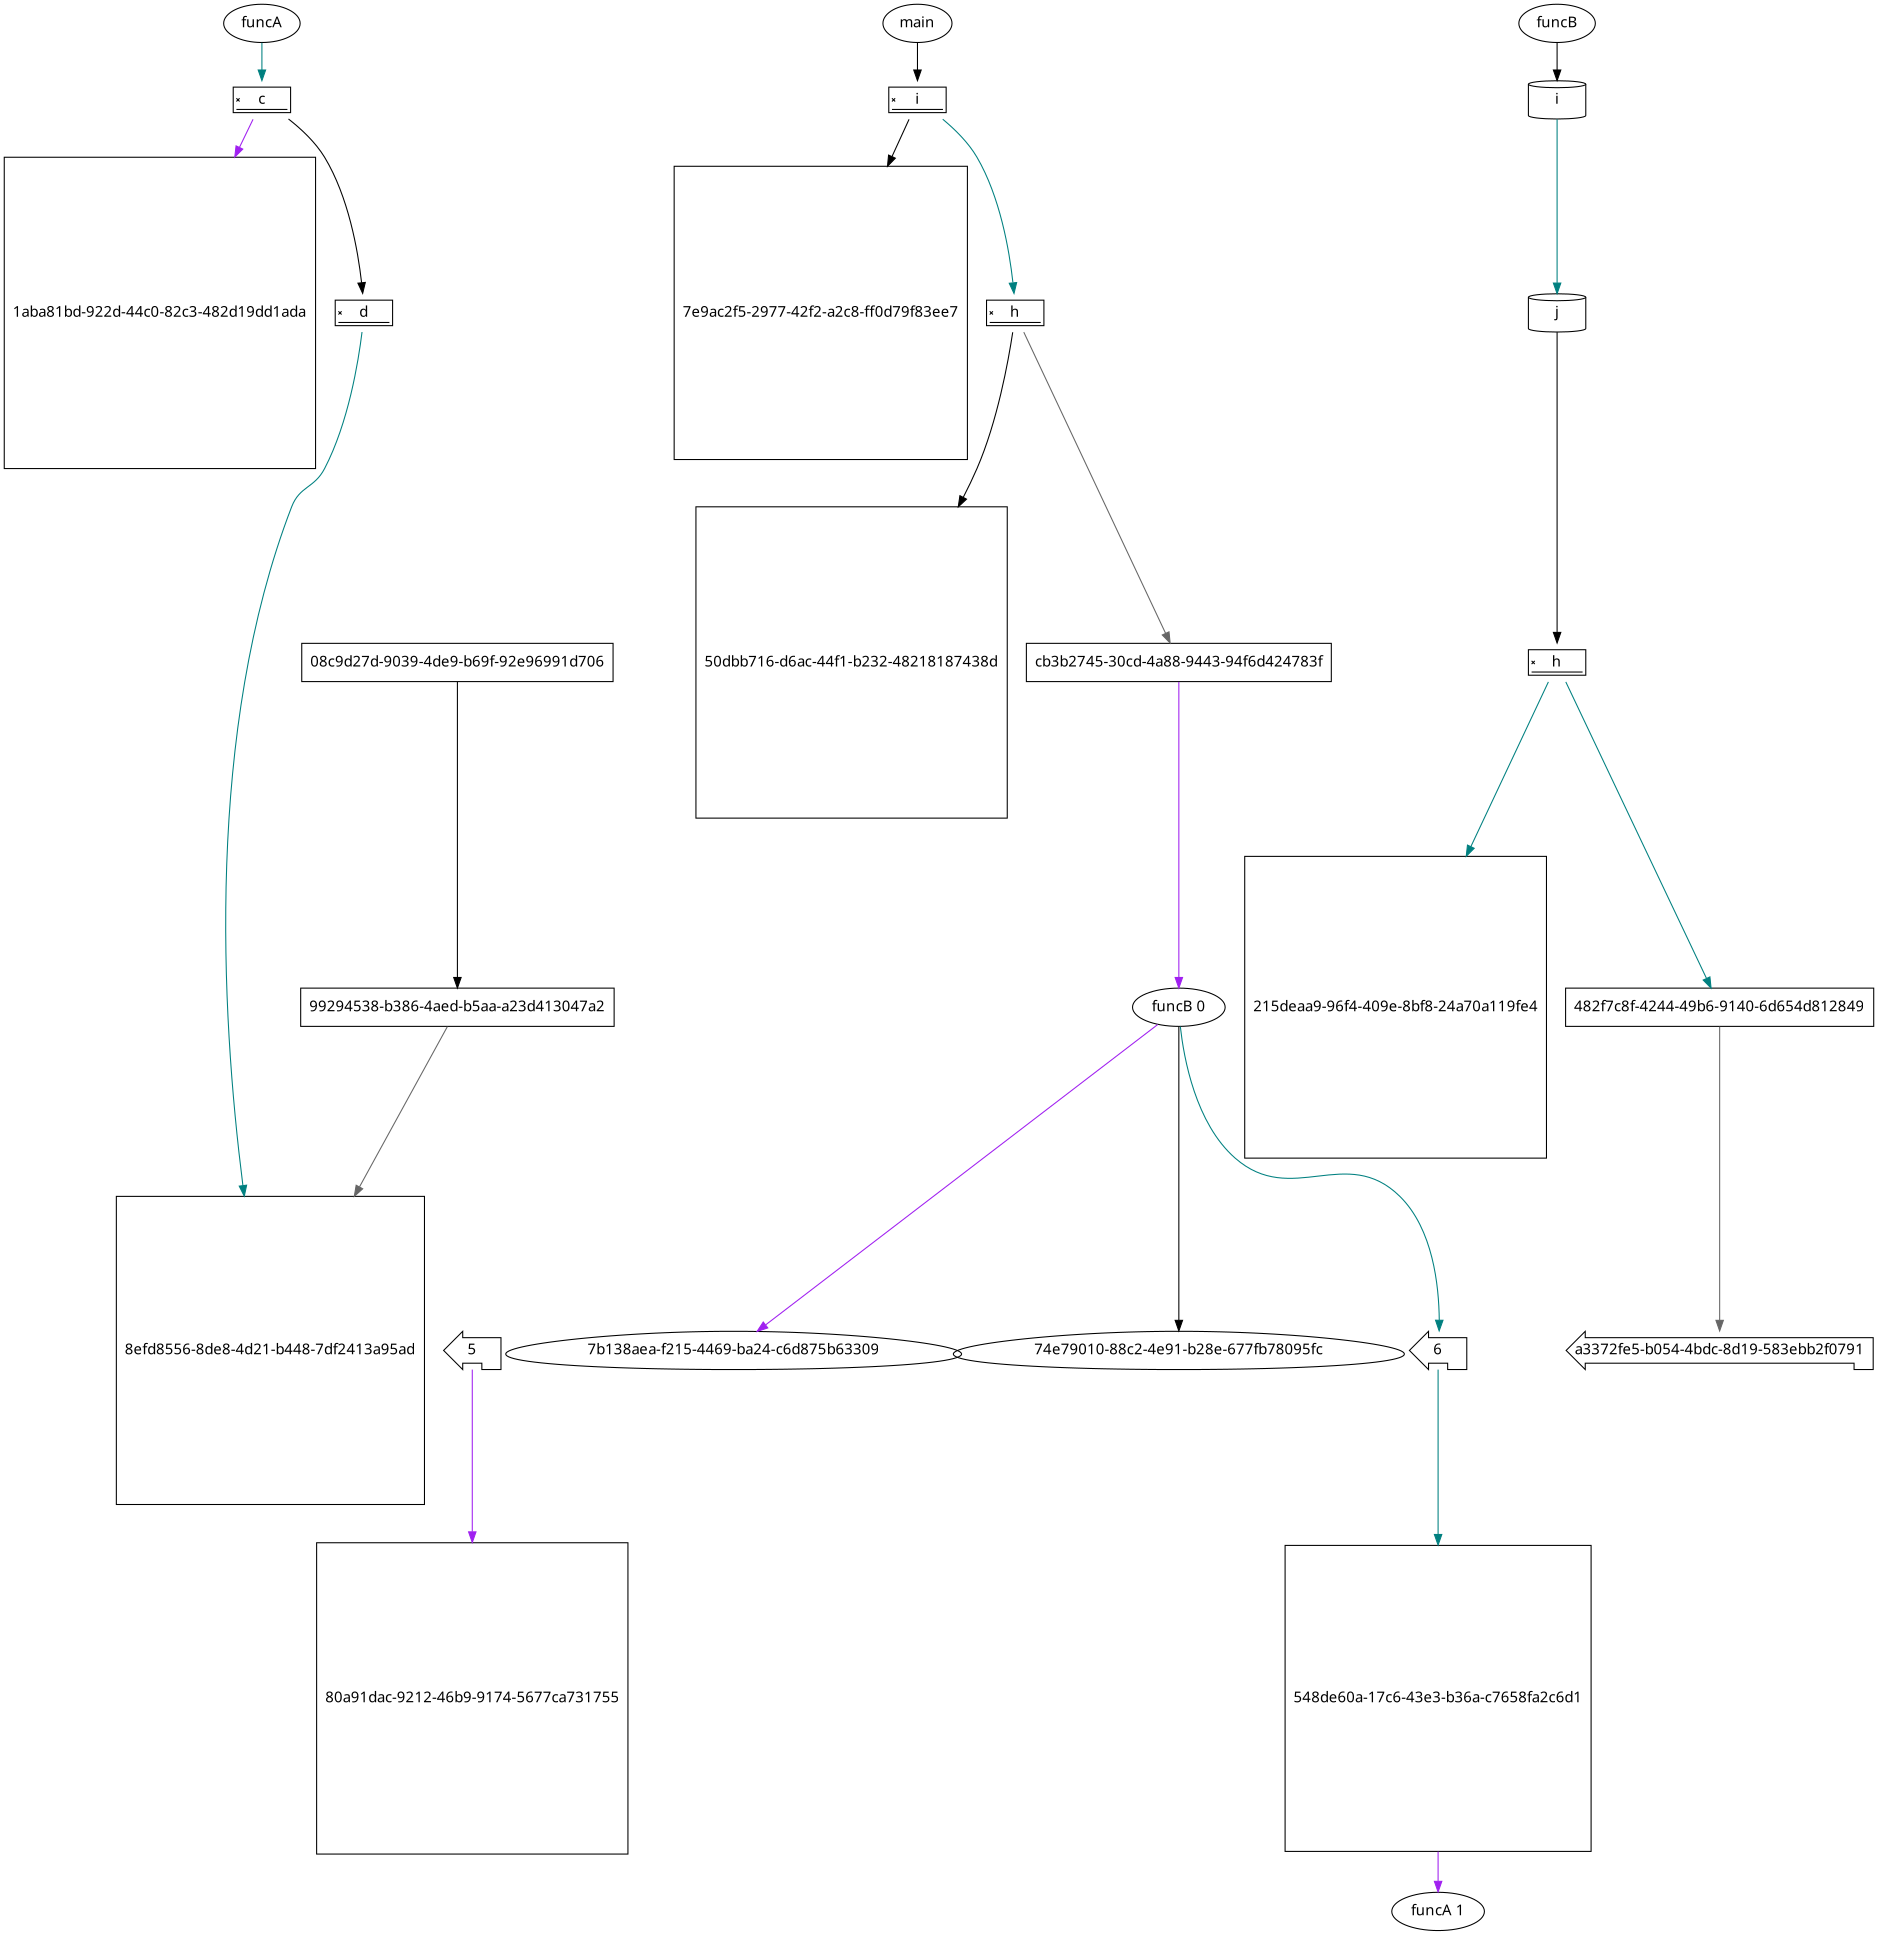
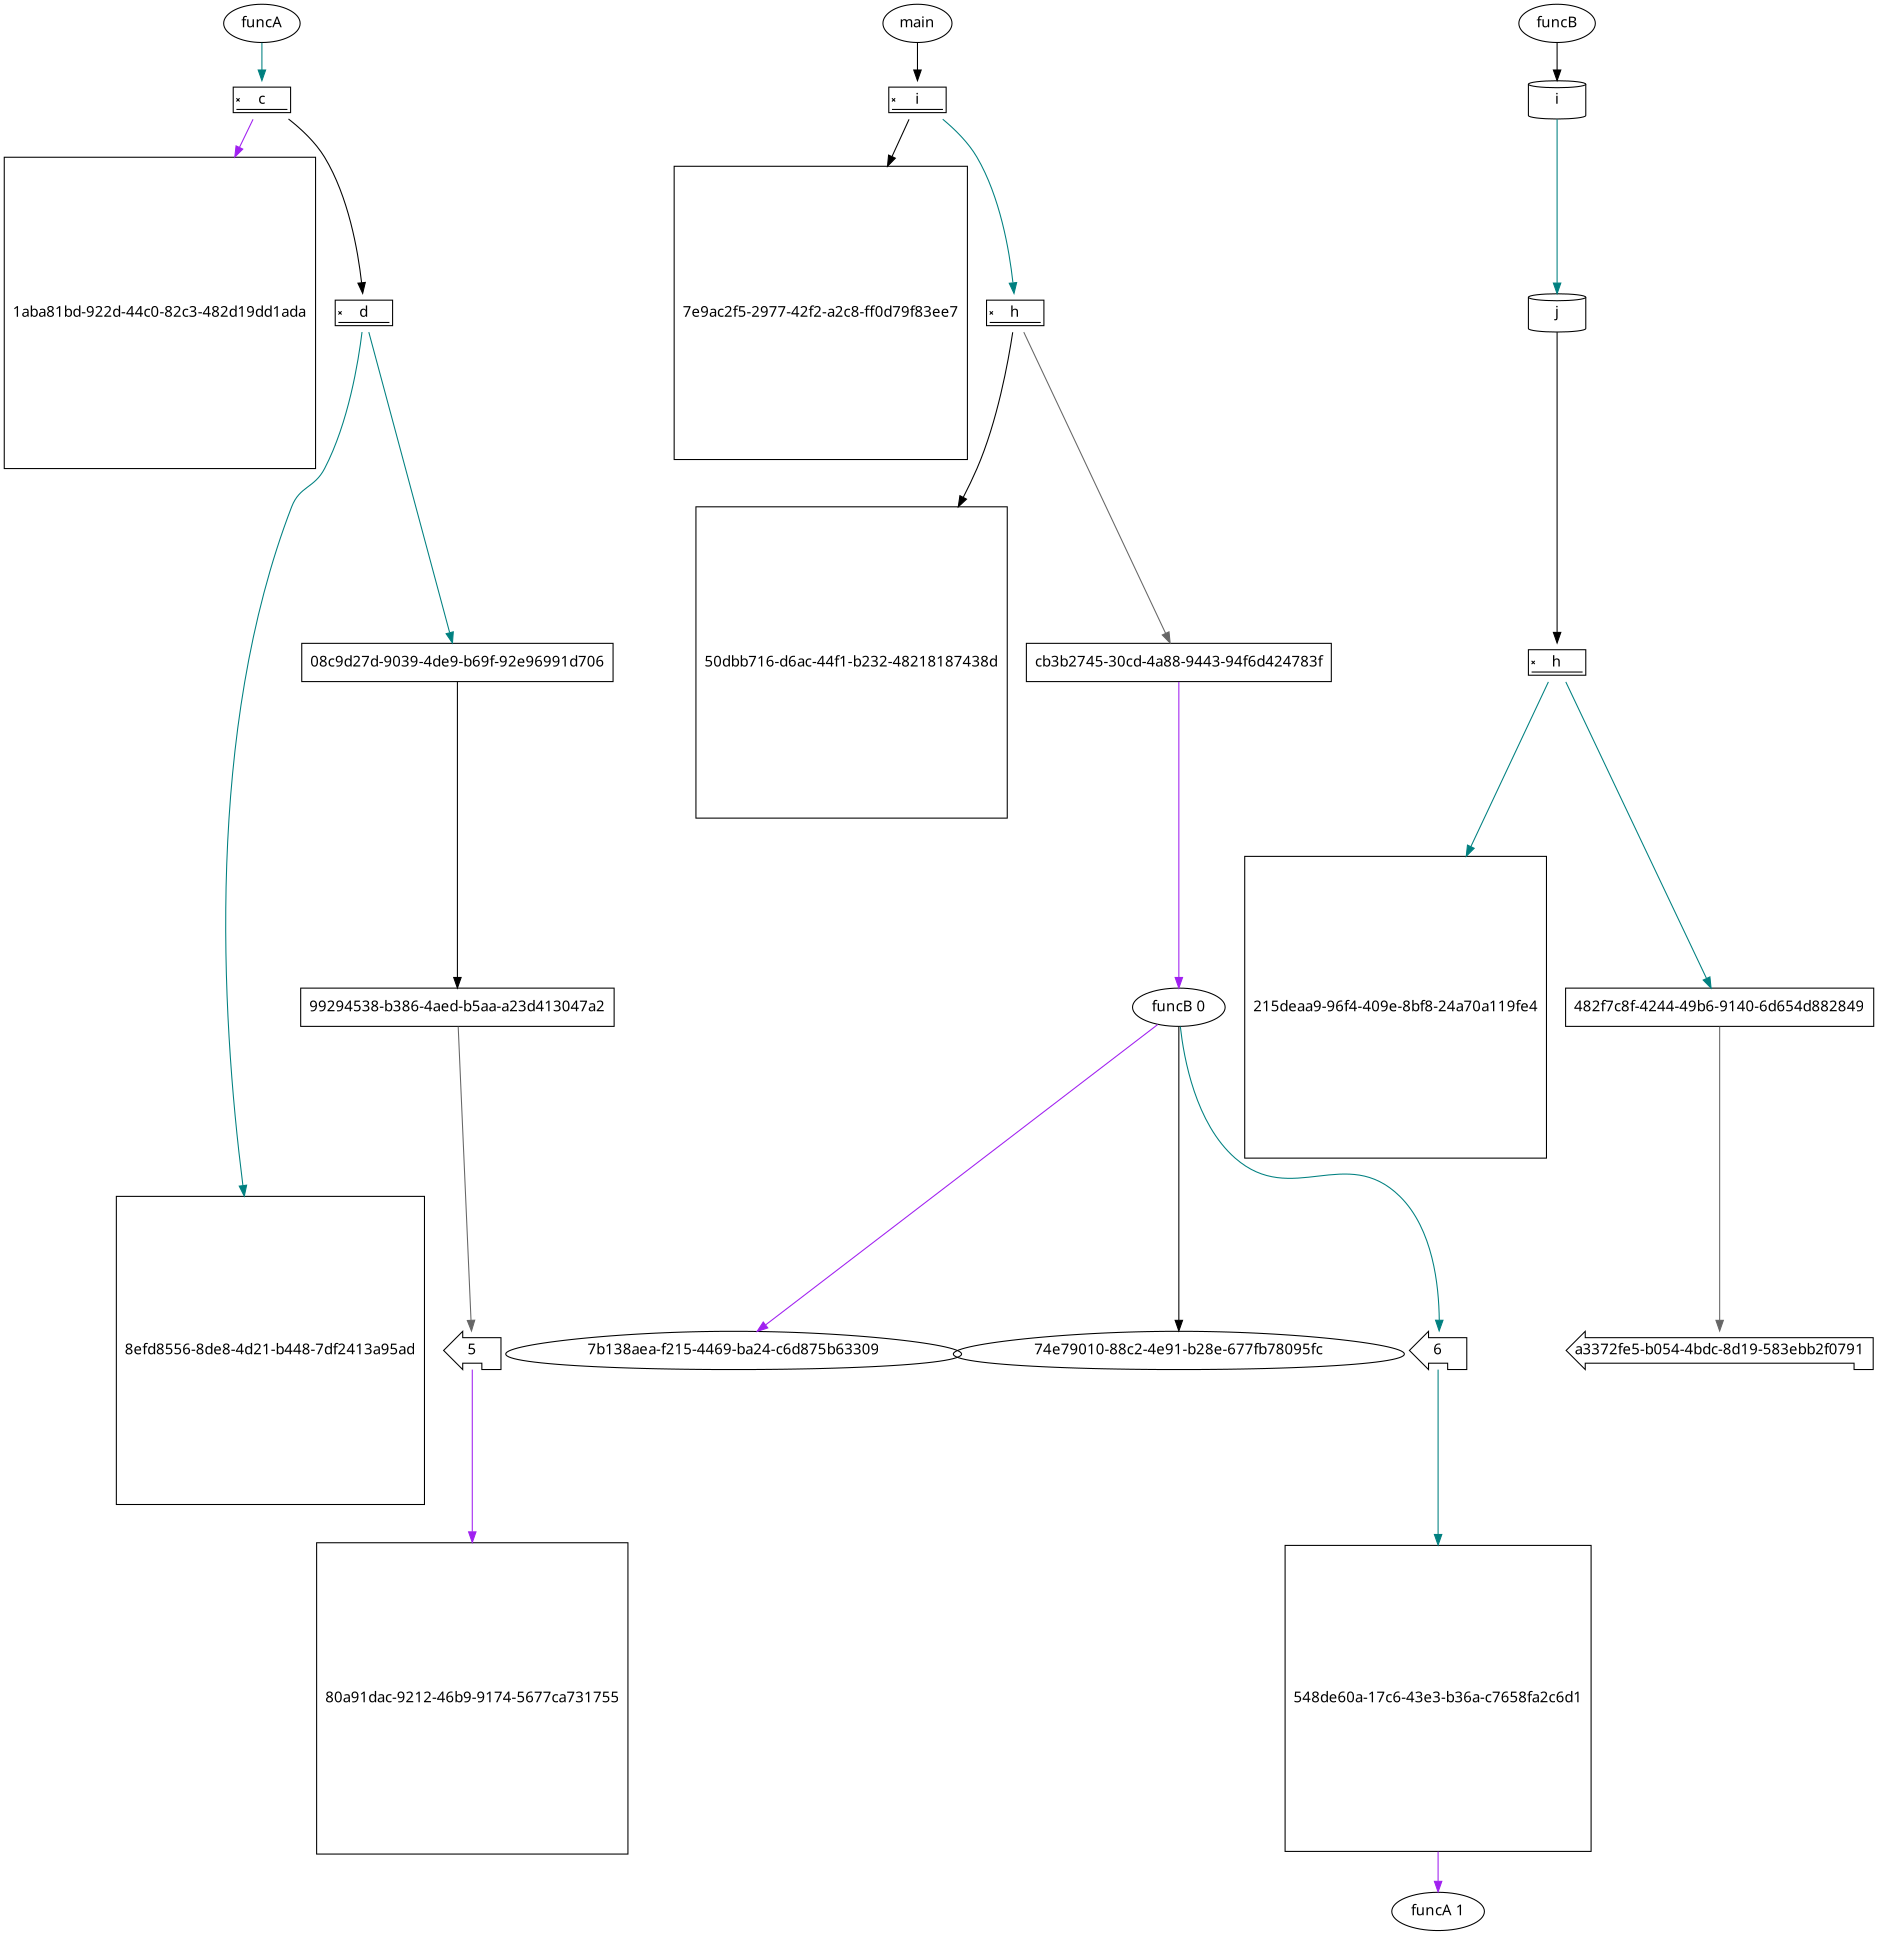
edge "d" -> "08c9d27d-9039-4de9-b69f-92e96991d706": added
node "482f7c8f-4244-49b6-9140-6d654d812849": label "482f7c8f-4244-49b6-9140-6d654d812849" -> "482f7c8f-4244-49b6-9140-6d654d882849"
edge "99294538-b386-4aed-b5aa-a23d413047a2" -> "8efd8556-8de8-4d21-b448-7df2413a95ad": now "99294538-b386-4aed-b5aa-a23d413047a2" -> "5"
